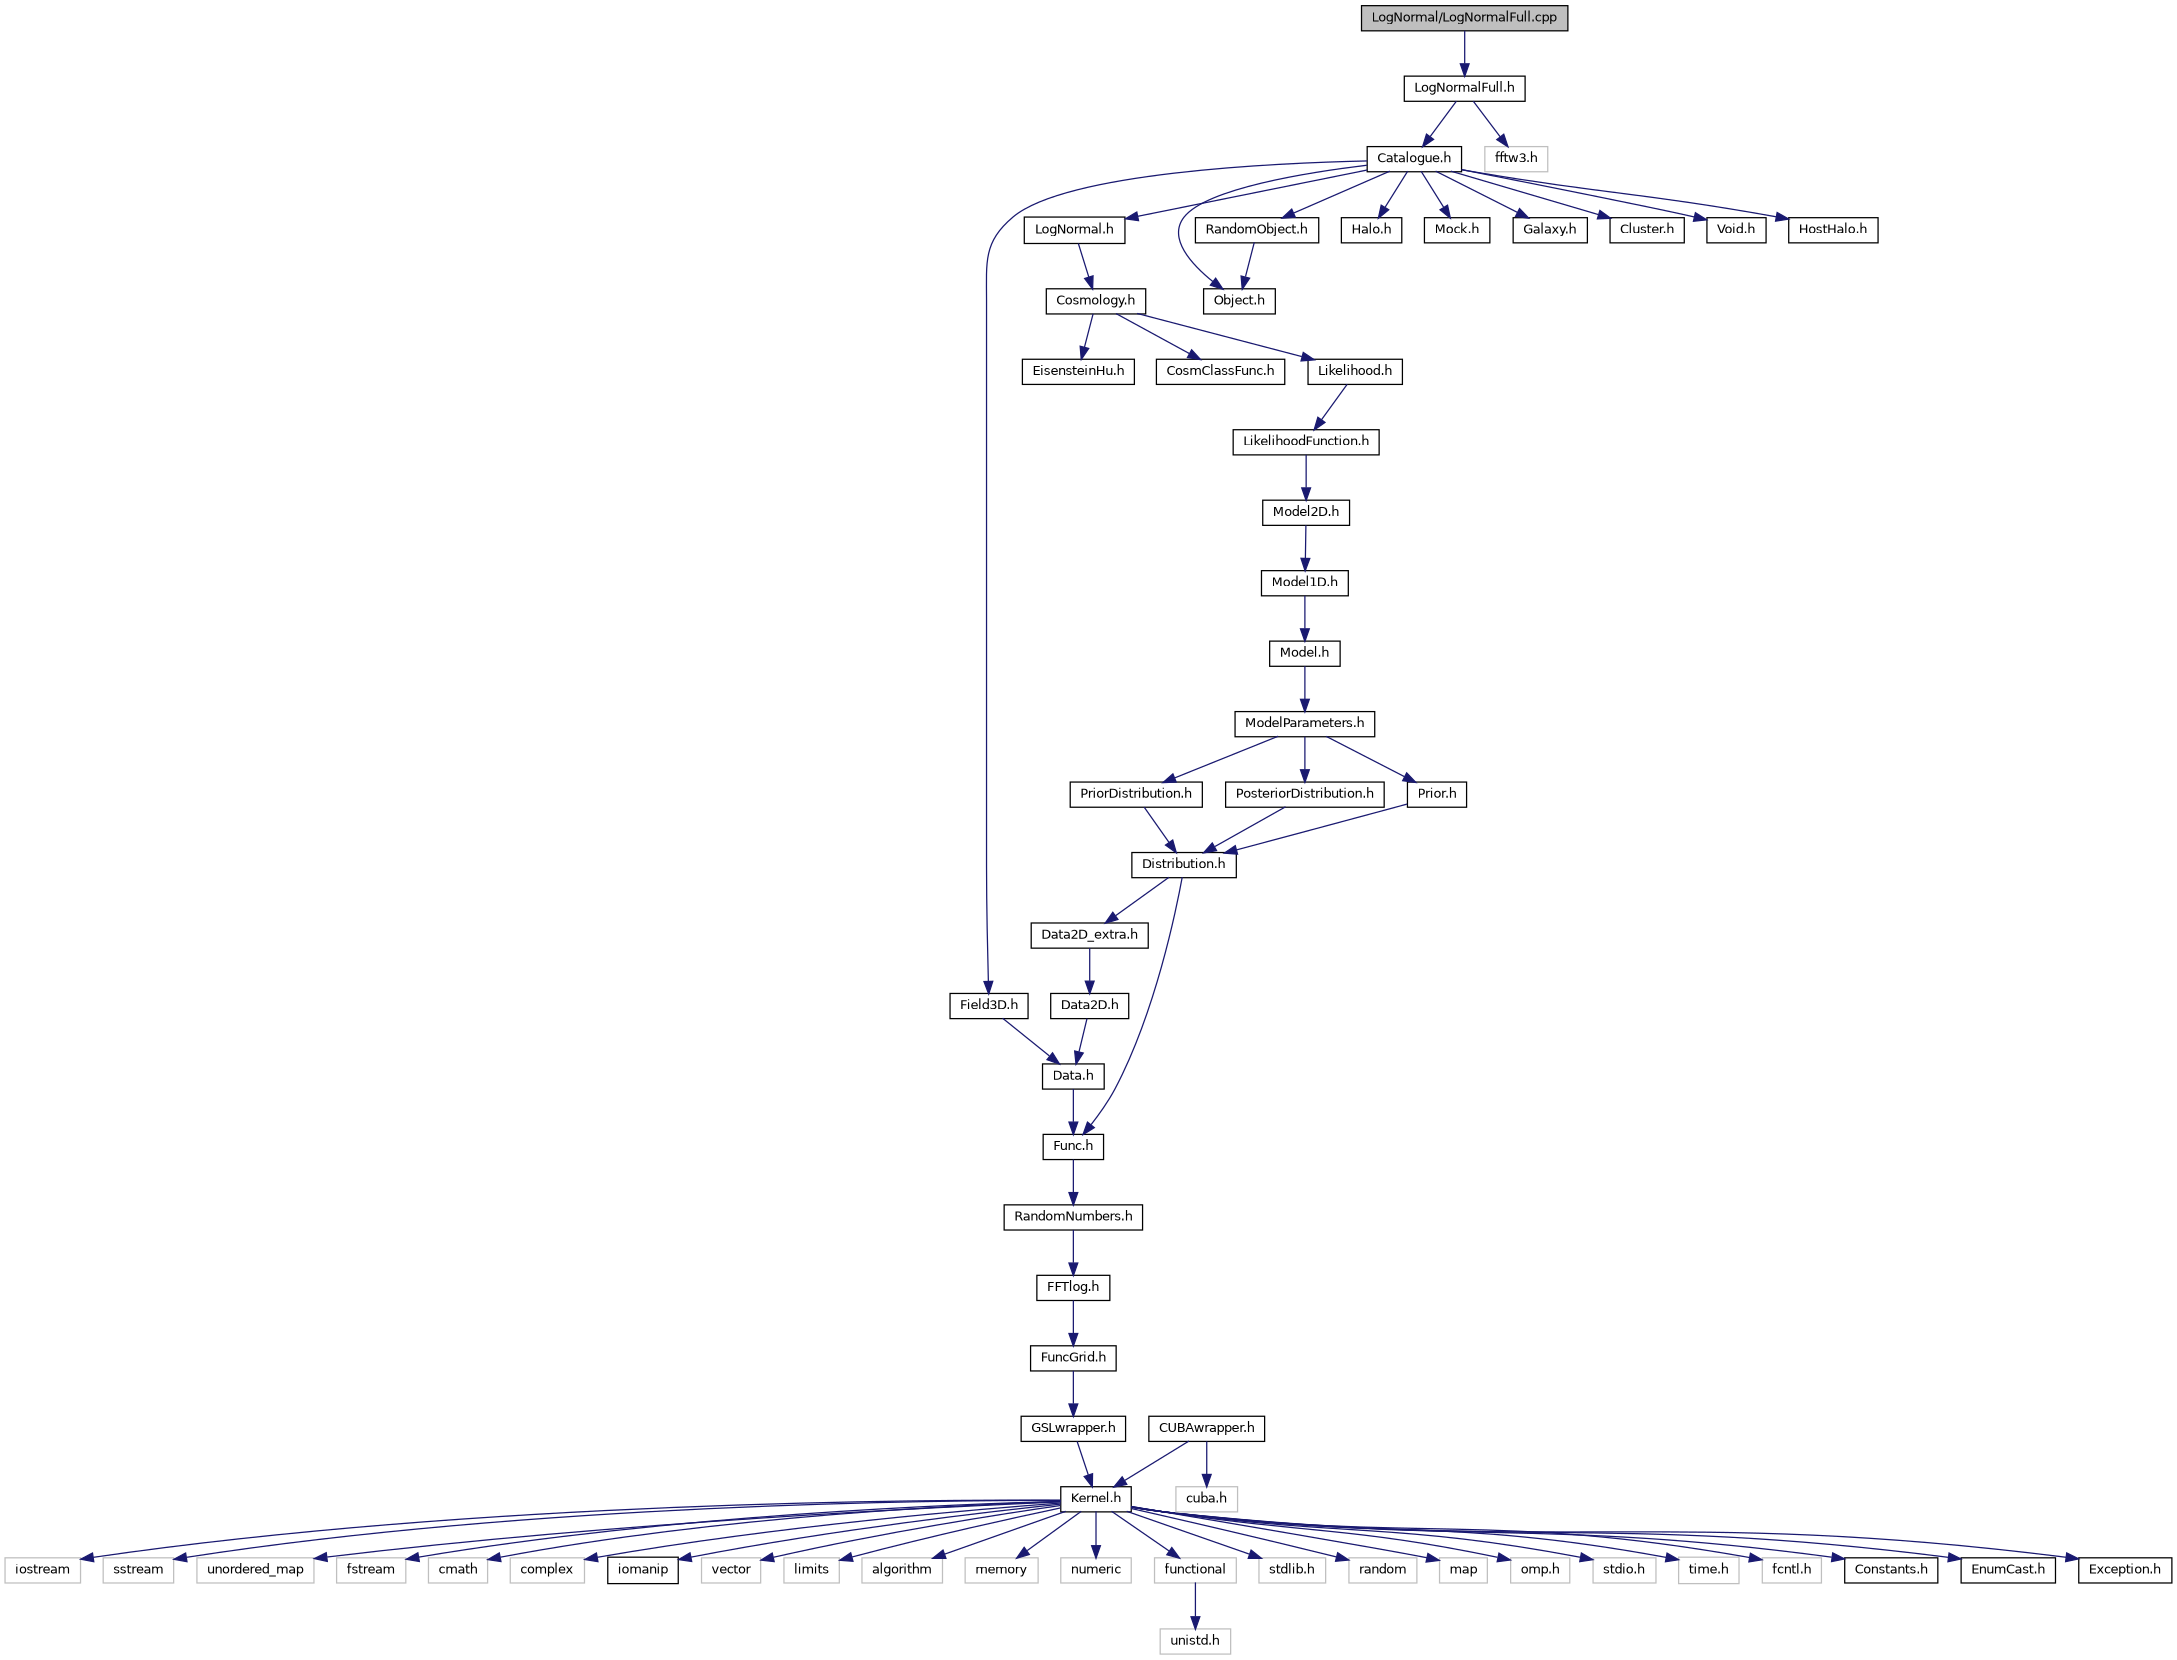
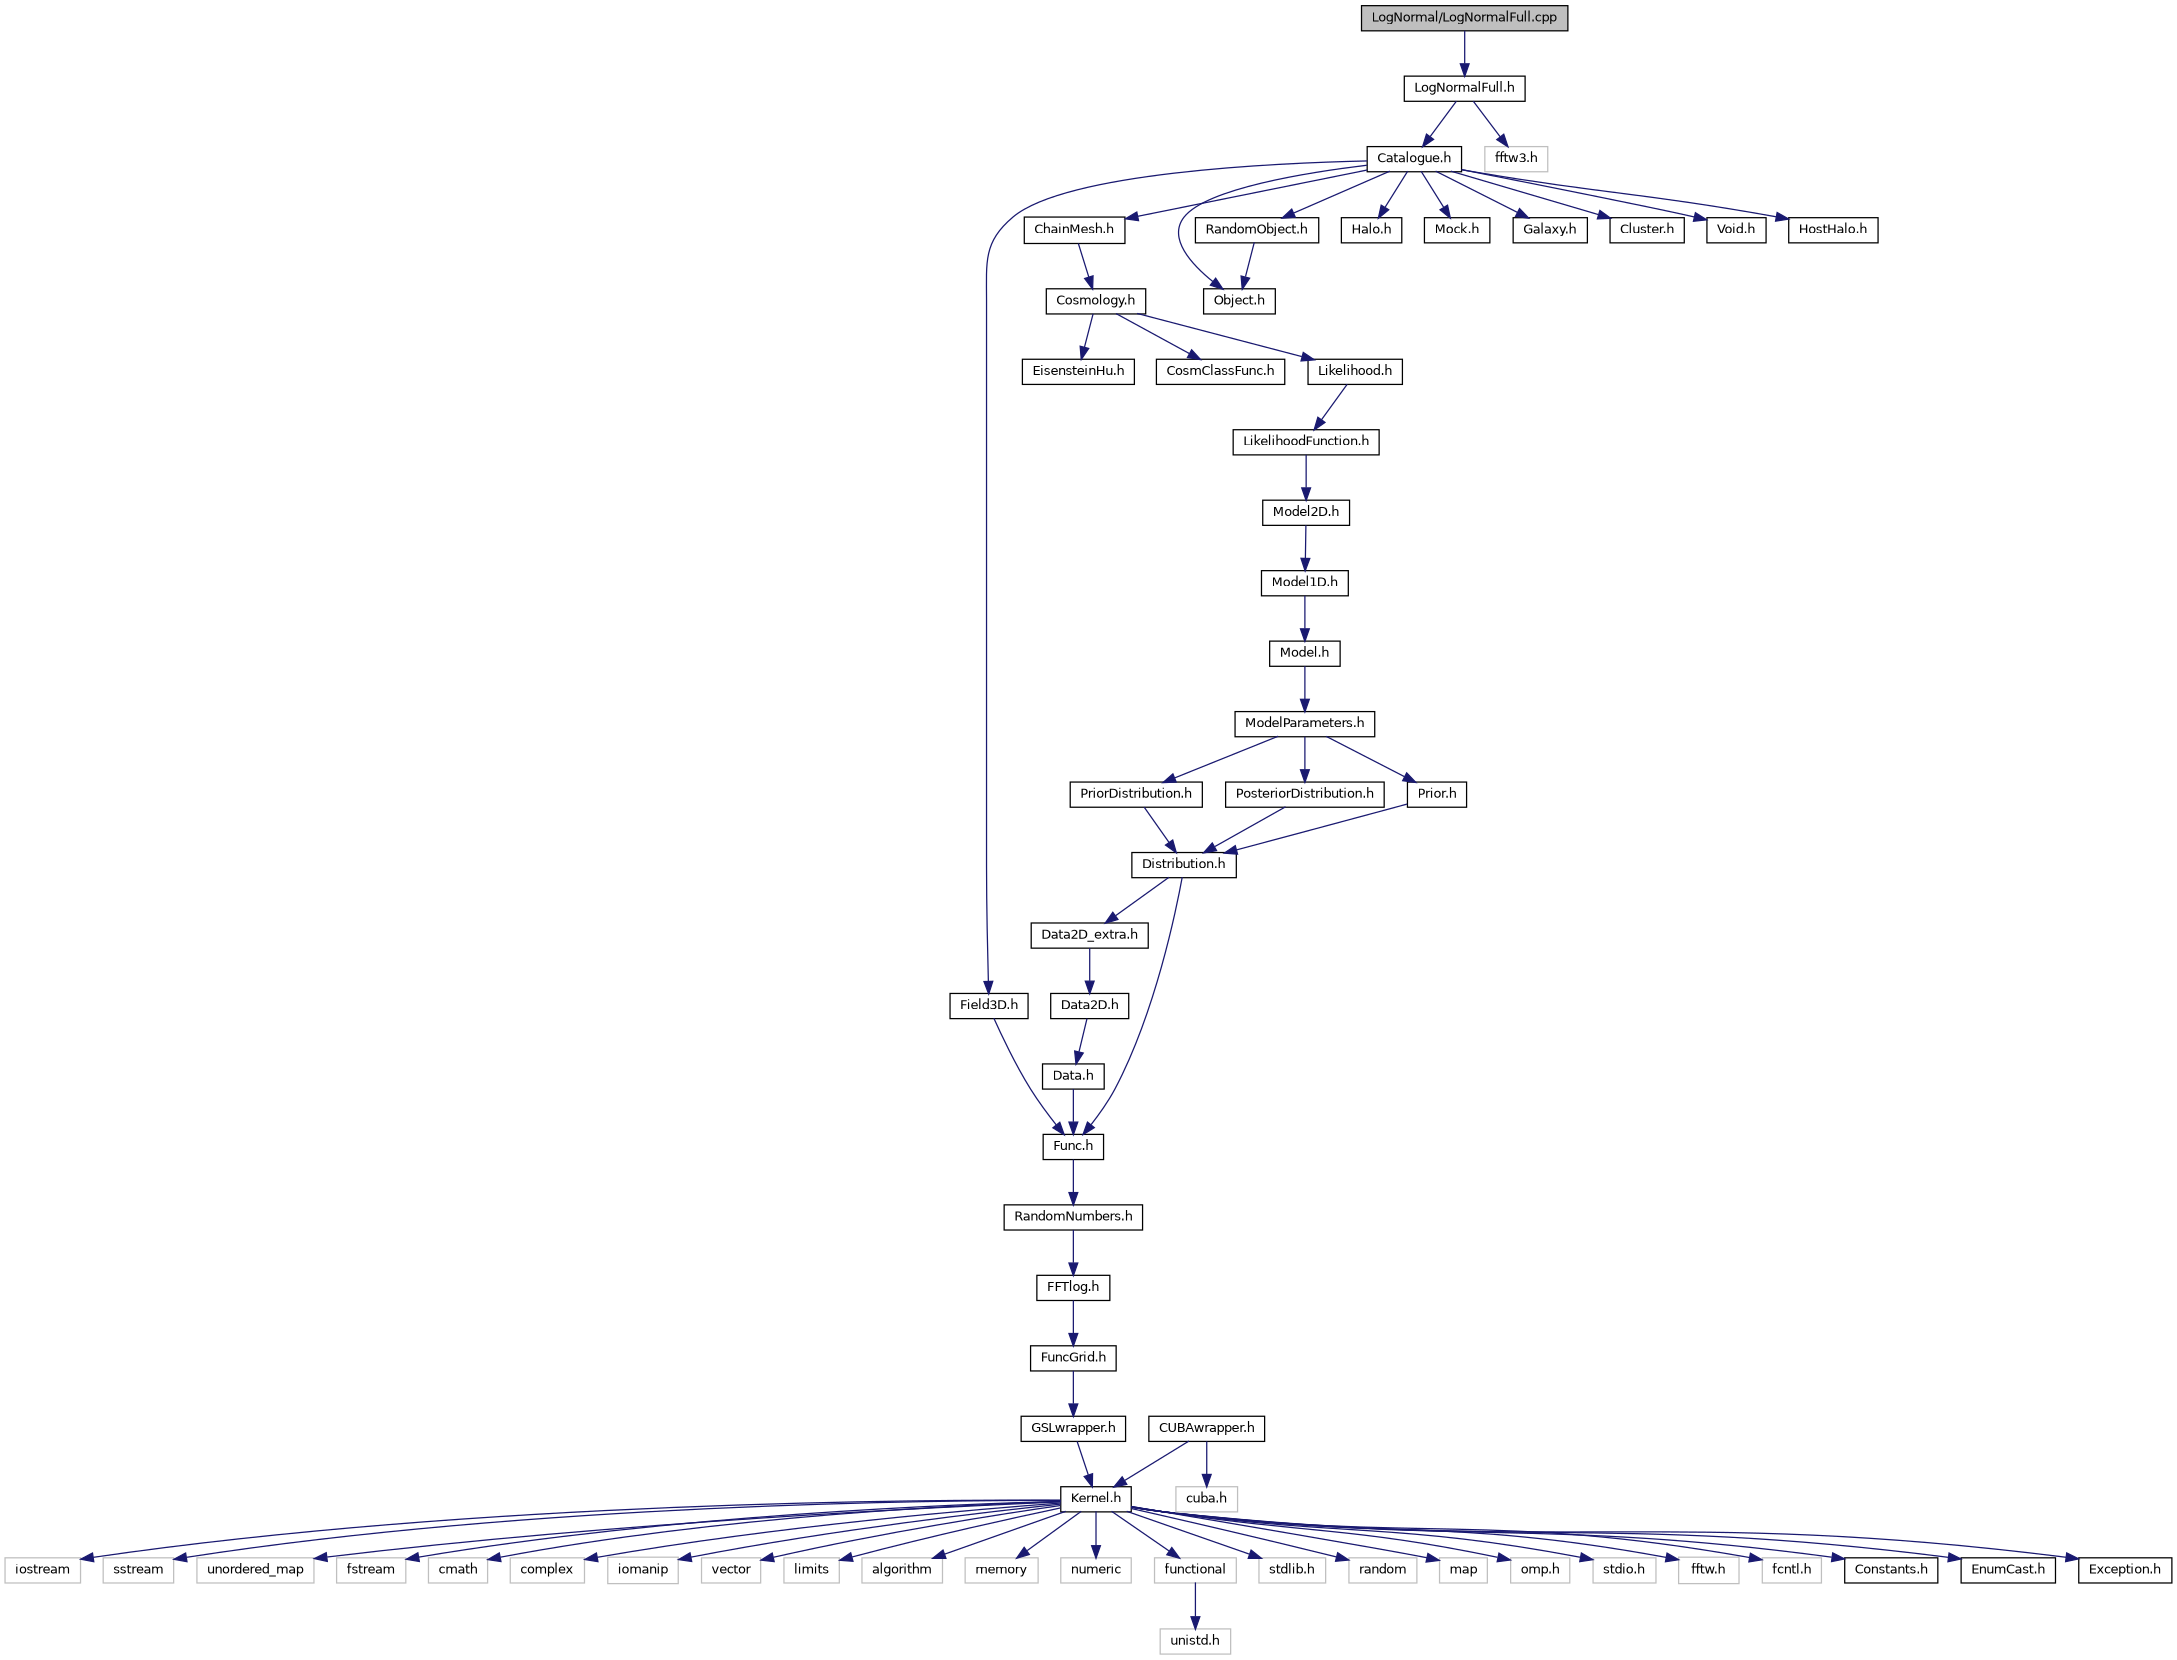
node "LogNormal.h": label "LogNormal.h" -> "ChainMesh.h"
edge "Field3D.h" -> "Data.h": now "Field3D.h" -> "Func.h"
node "iomanip": color black -> grey75
node "time.h": label "time.h" -> "fftw.h"
